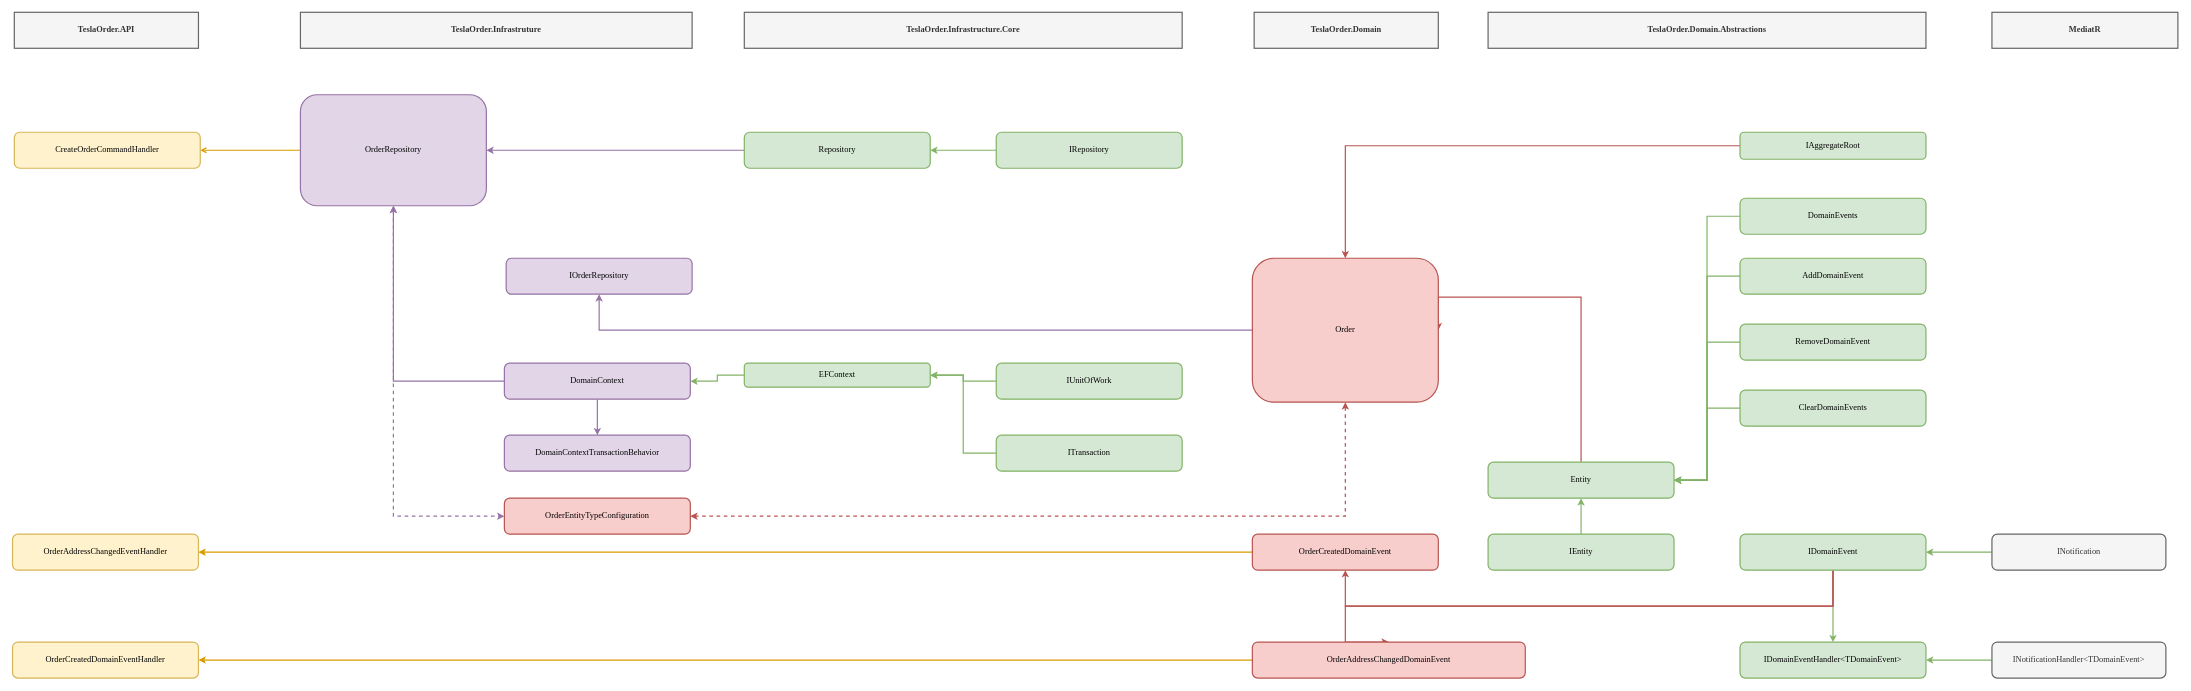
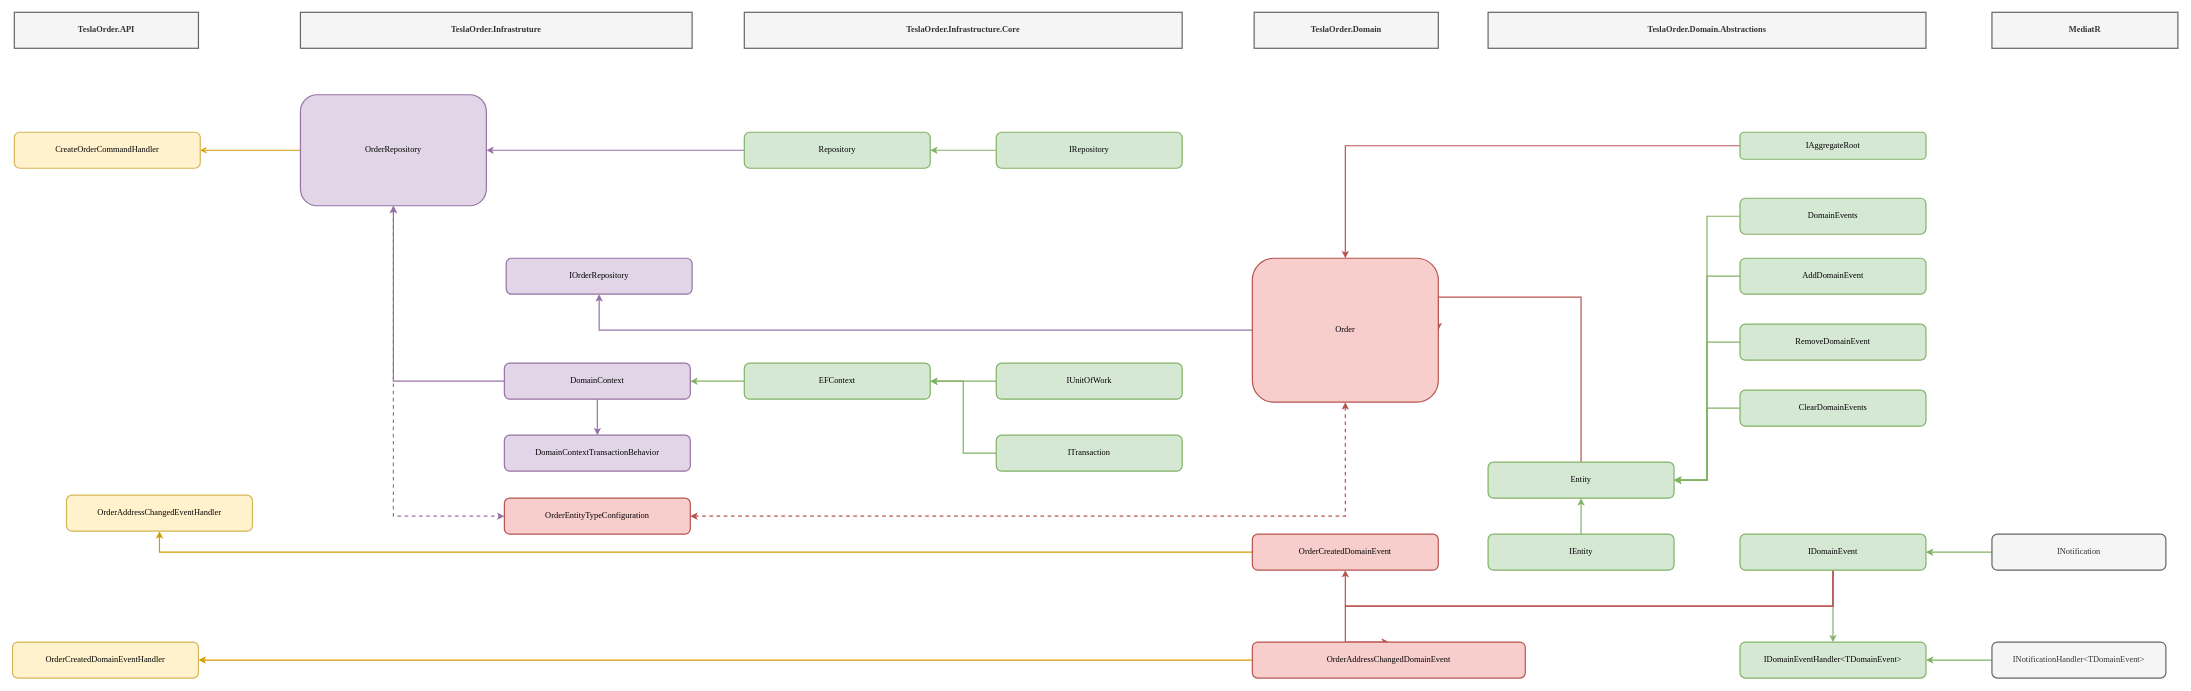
node "EFContext": size 186x24 -> 186x36
node "OrderAddressChangedEventHandler": moved (105, 552) -> (159, 513)
